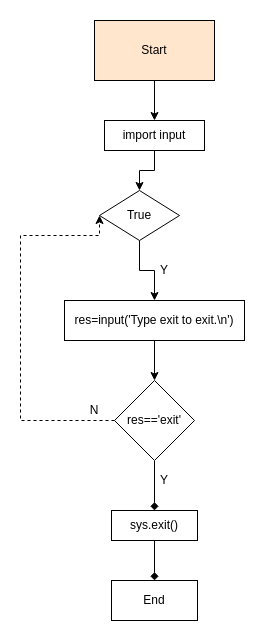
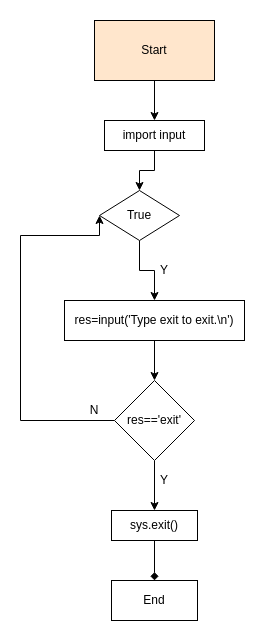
edge "res=='exit'" -> "True": style dashed -> solid
edge "res=='exit'" -> "sys.exit()": arrowhead diamond -> classic
